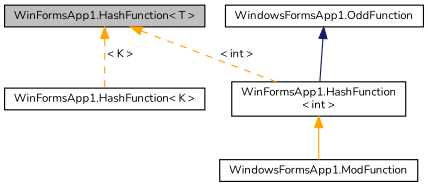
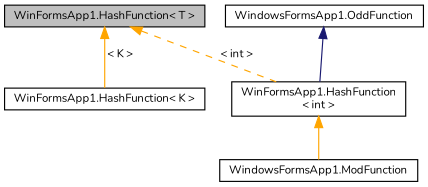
edge "WinFormsApp1.HashFunction< K >" -> "WinFormsApp1.HashFunction< T >": style dashed -> solid
